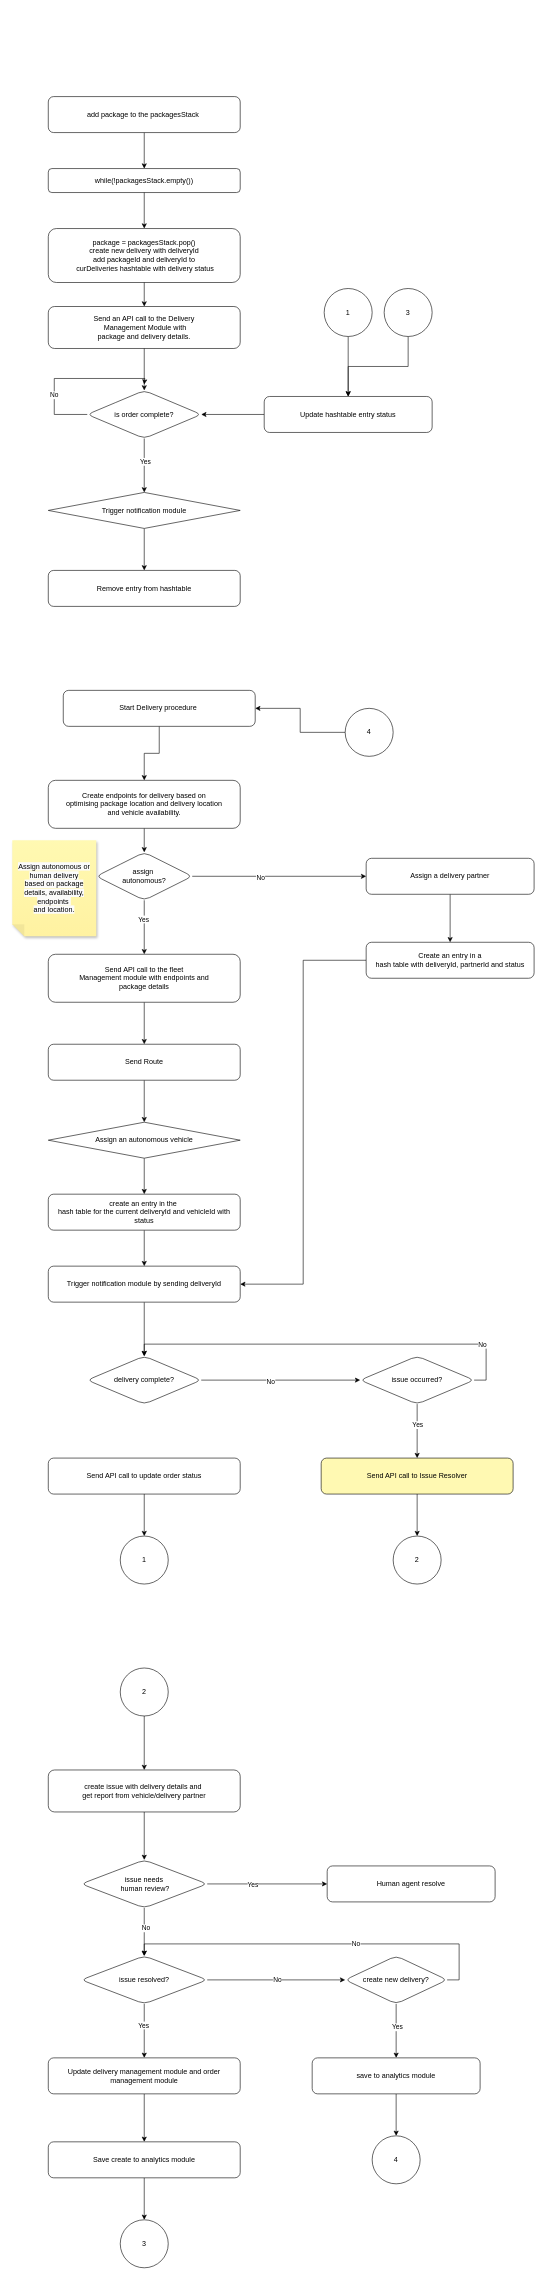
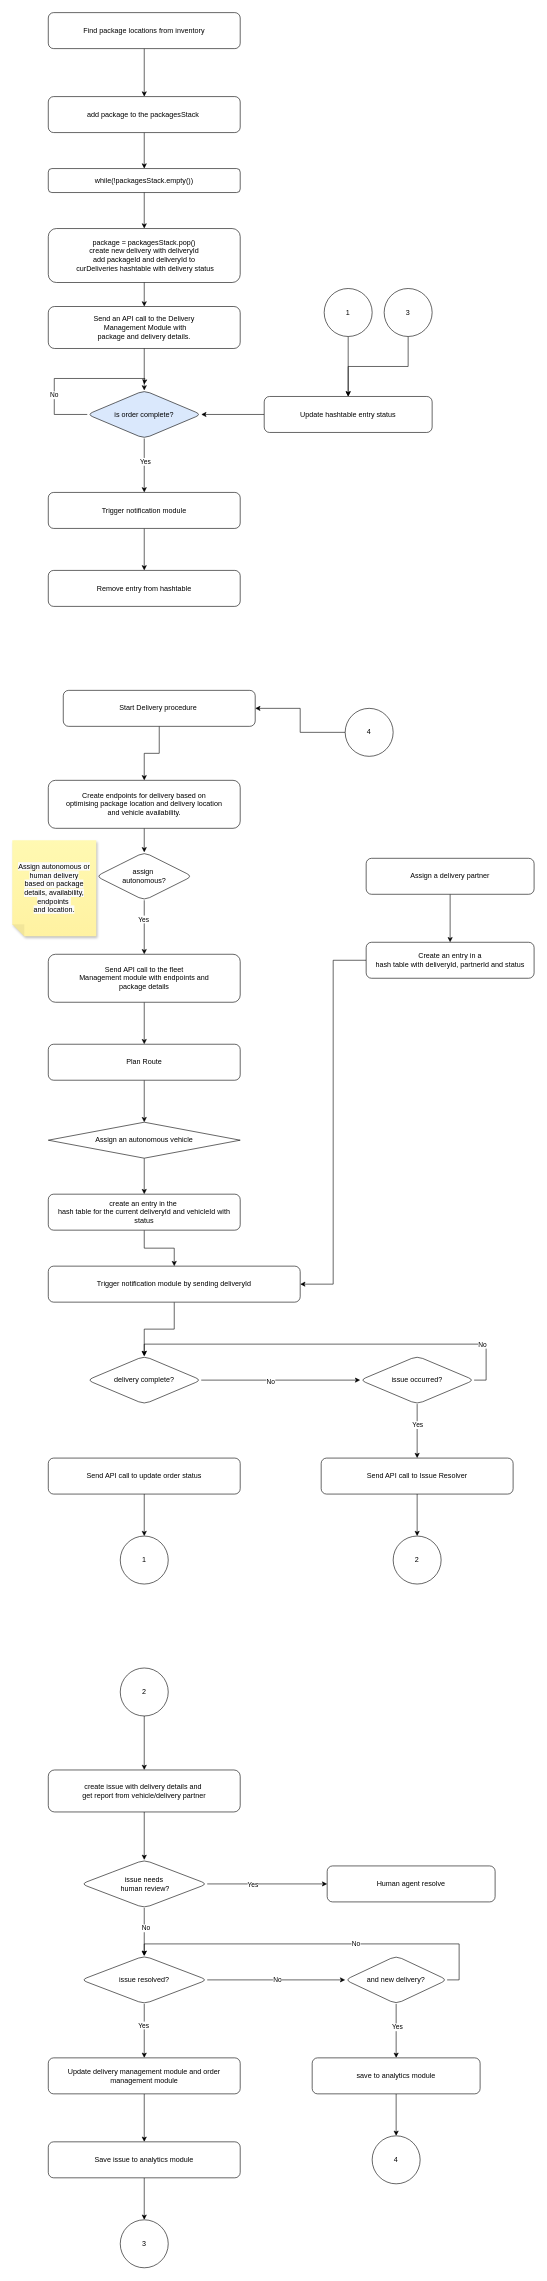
node "Find package locations from inventory": added
edge "Find package locations from inventory" -> "add package to the packagesStack": added
node "is order complete?": fillcolor #ffffff -> #dae8fc
node "Trigger notification module": shape diamond -> rounded rectangle
edge "assign autonomous?" -> "Assign a delivery partner": removed, label "No"
node "Send Route": label "Send Route" -> "Plan Route"
node "Trigger notification module by sending deliveryId": size 192x36 -> 252x36
node "Send API call to Issue Resolver": fillcolor #fff9b2 -> #ffffff
node "create new delivery?": label "create new delivery?" -> "and new delivery?"
node "Save create to analytics module": label "Save create to analytics module" -> "Save issue to analytics module"
